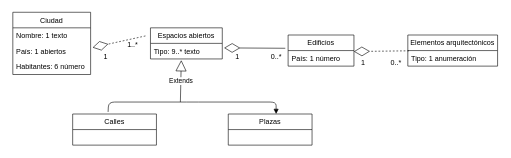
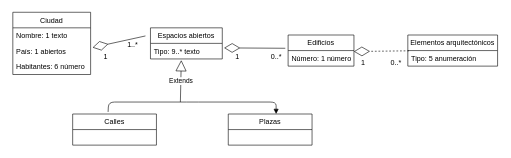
edge "1..*" -> "País: 1 abiertos": style dashed -> solid
node "País: 1 número": label "País: 1 número" -> "Número: 1 número"
node "Tipo: 1 anumeración": label "Tipo: 1 anumeración" -> "Tipo: 5 anumeración"
